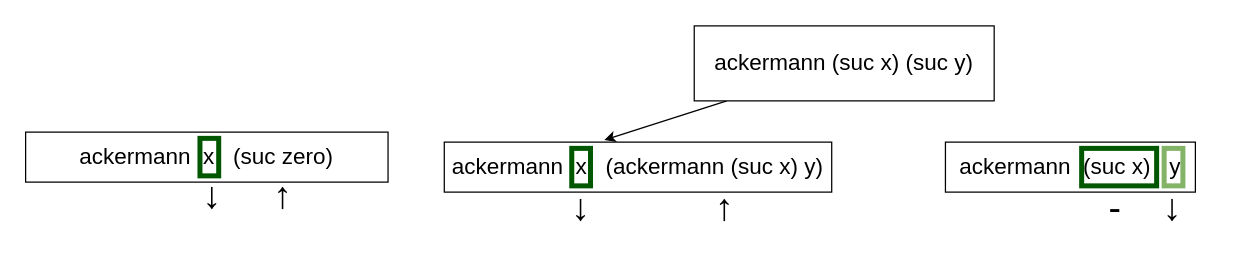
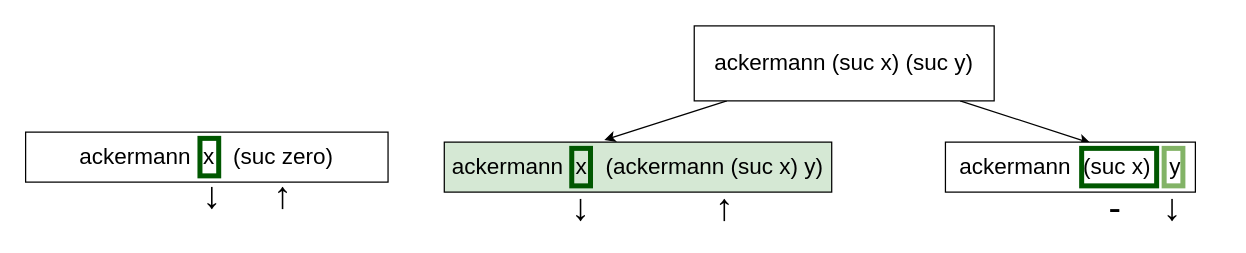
edge "ackermann (suc x) (suc y)" -> "ackermann (suc x) y": added
node "ackermann x (ackermann (suc x) y)": fillcolor #ffffff -> #d5e8d4
